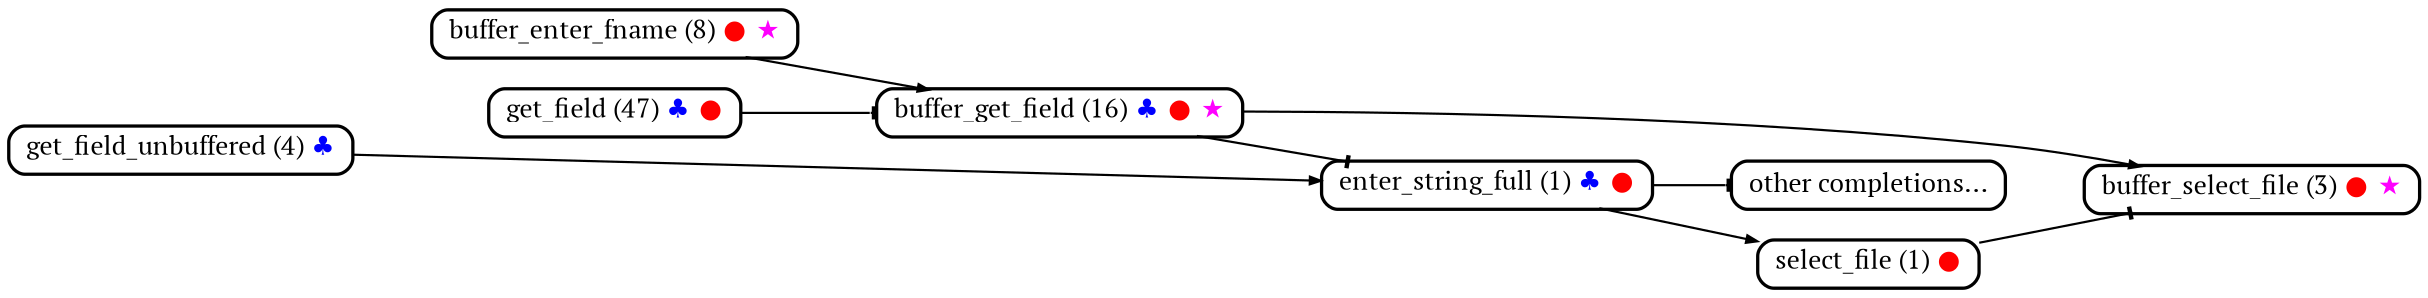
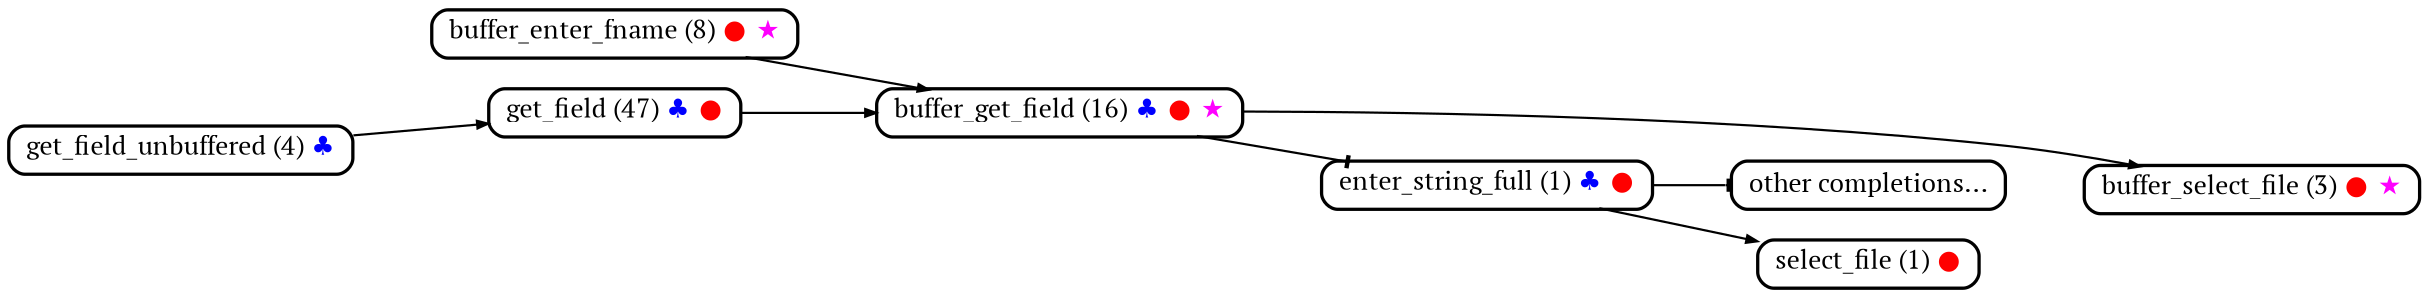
edge "get_field (47)" -> "buffer_get_field (16)": arrowhead tee -> normal
edge "get_field_unbuffered (4)" -> "enter_string_full (1)": now "get_field_unbuffered (4)" -> "get_field (47)"
edge "select_file (1)" -> "buffer_select_file (3)": removed
